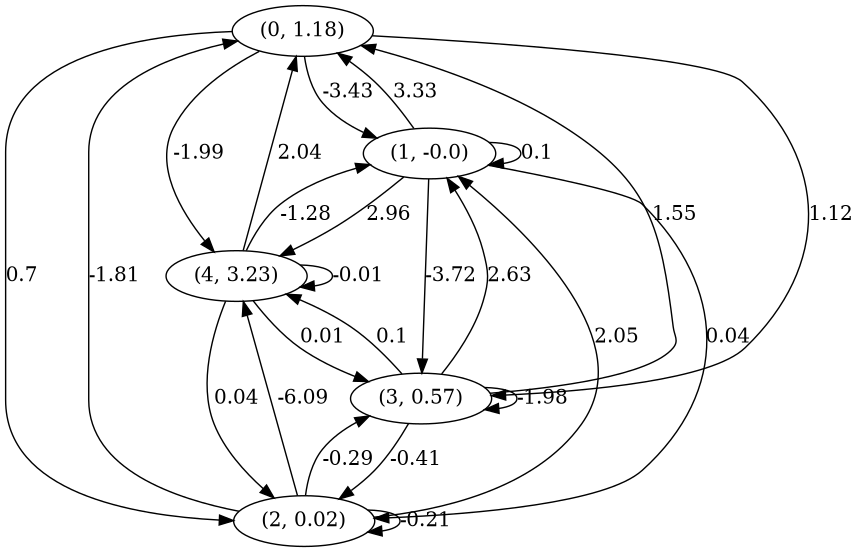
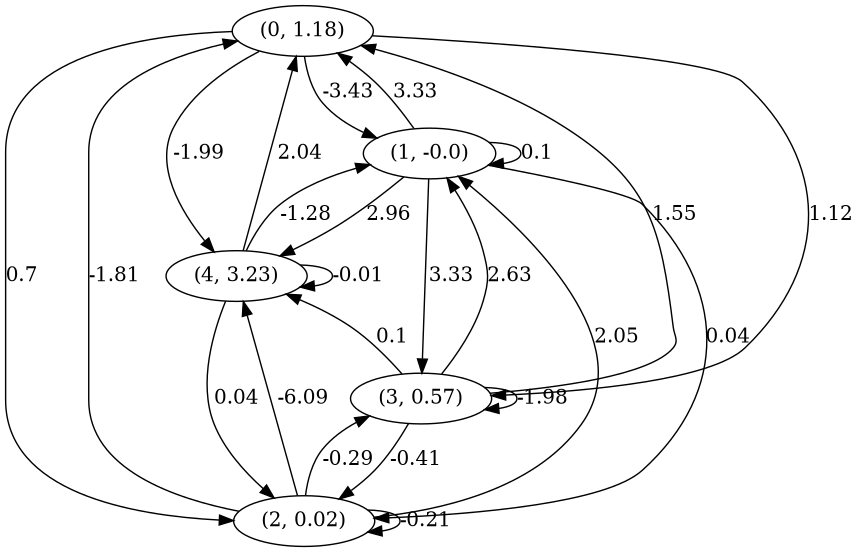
edge "(1, -0.0)" -> "(3, 0.57)": label "-3.72" -> "3.33"
edge "(4, 3.23)" -> "(3, 0.57)": removed, label "0.01"
